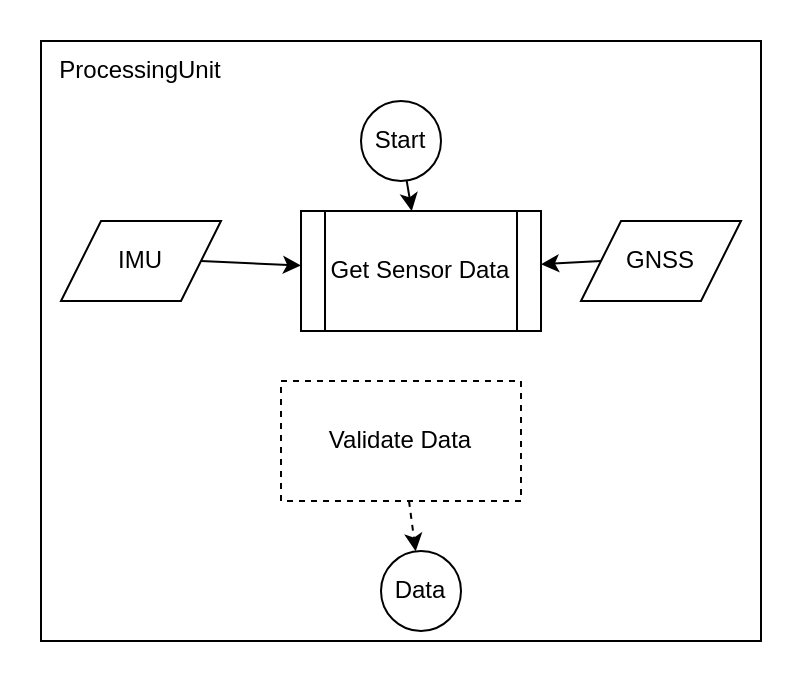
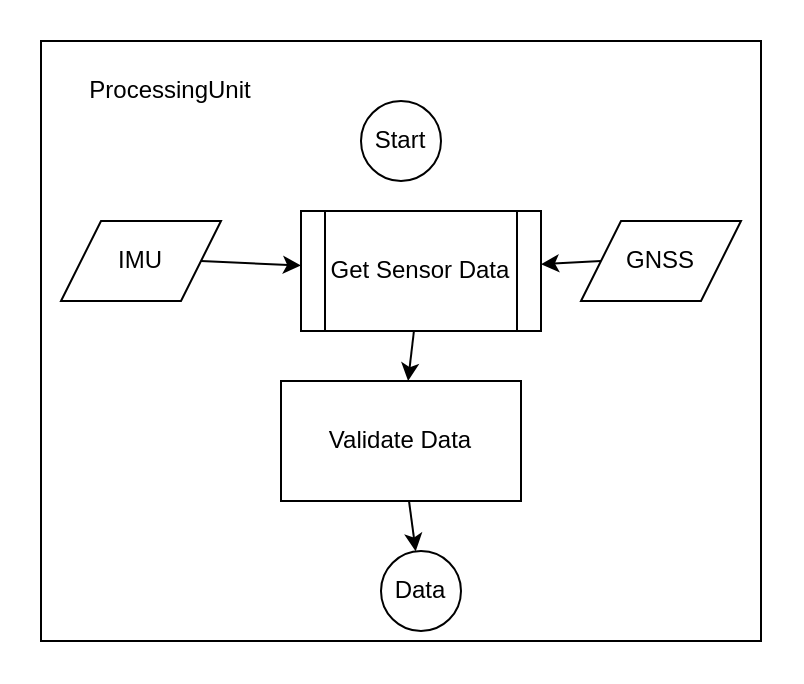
node "ProcessingUnit": moved (141, 71) -> (171, 91)
edge "Start" -> "Get Sensor Data": removed
edge "Get Sensor Data" -> "Validate Data": added
node "Validate Data": style dashed -> solid
edge "Validate Data" -> "Data": style dashed -> solid
